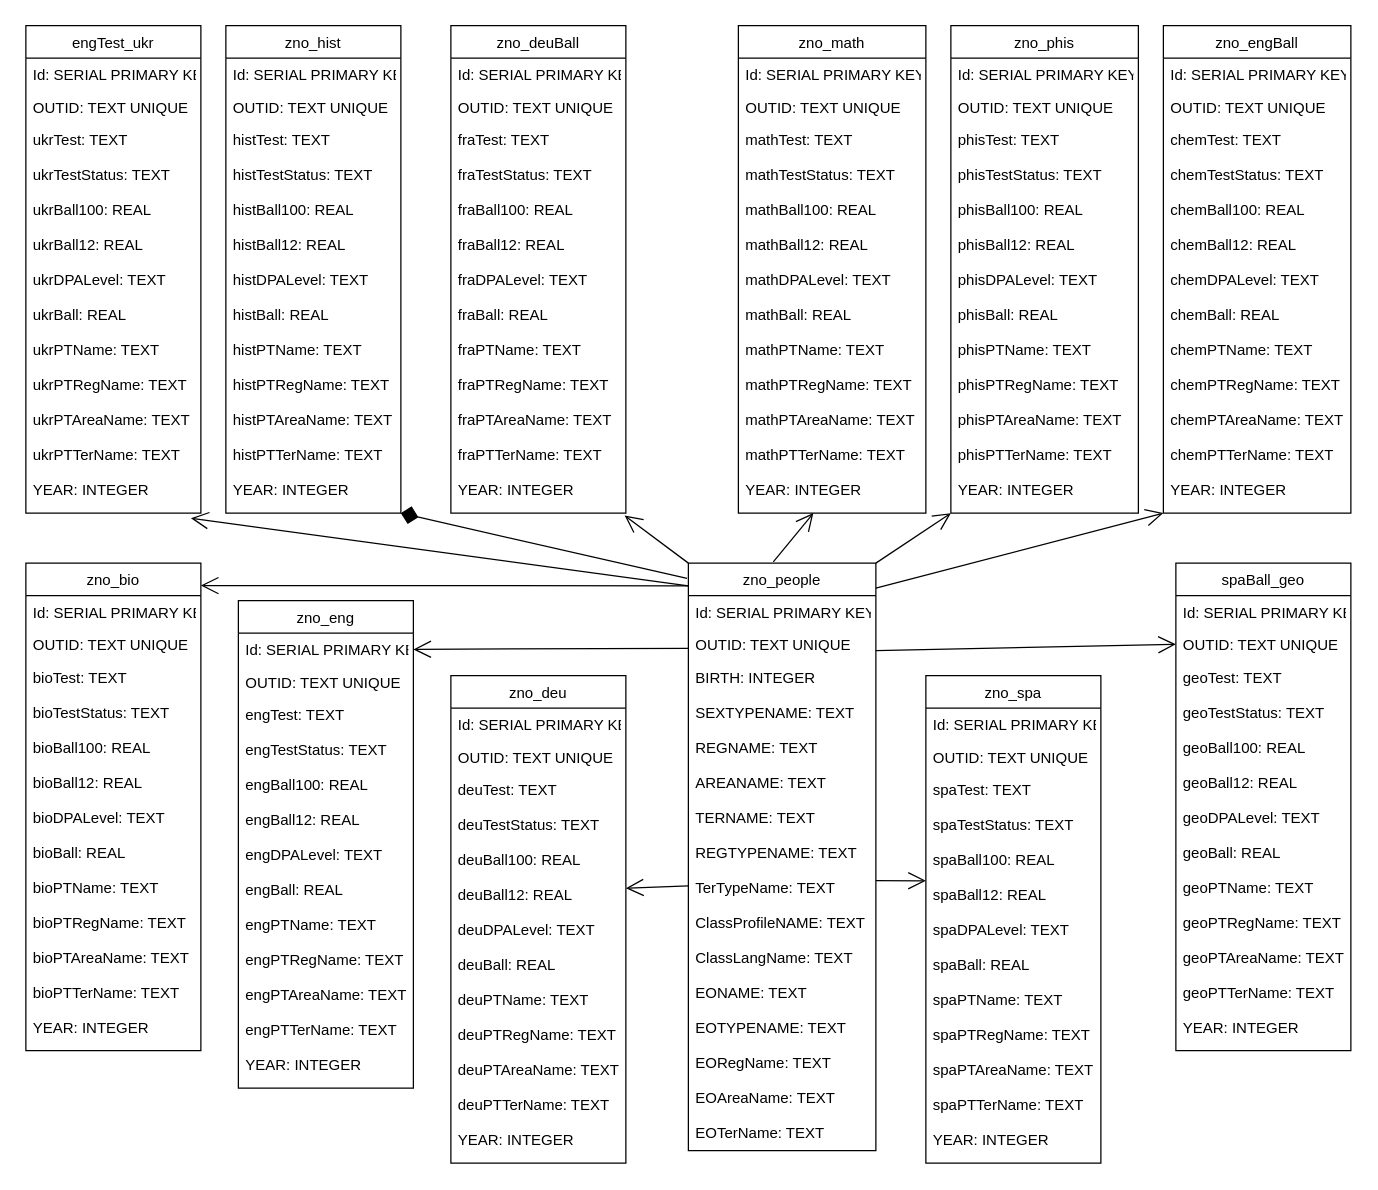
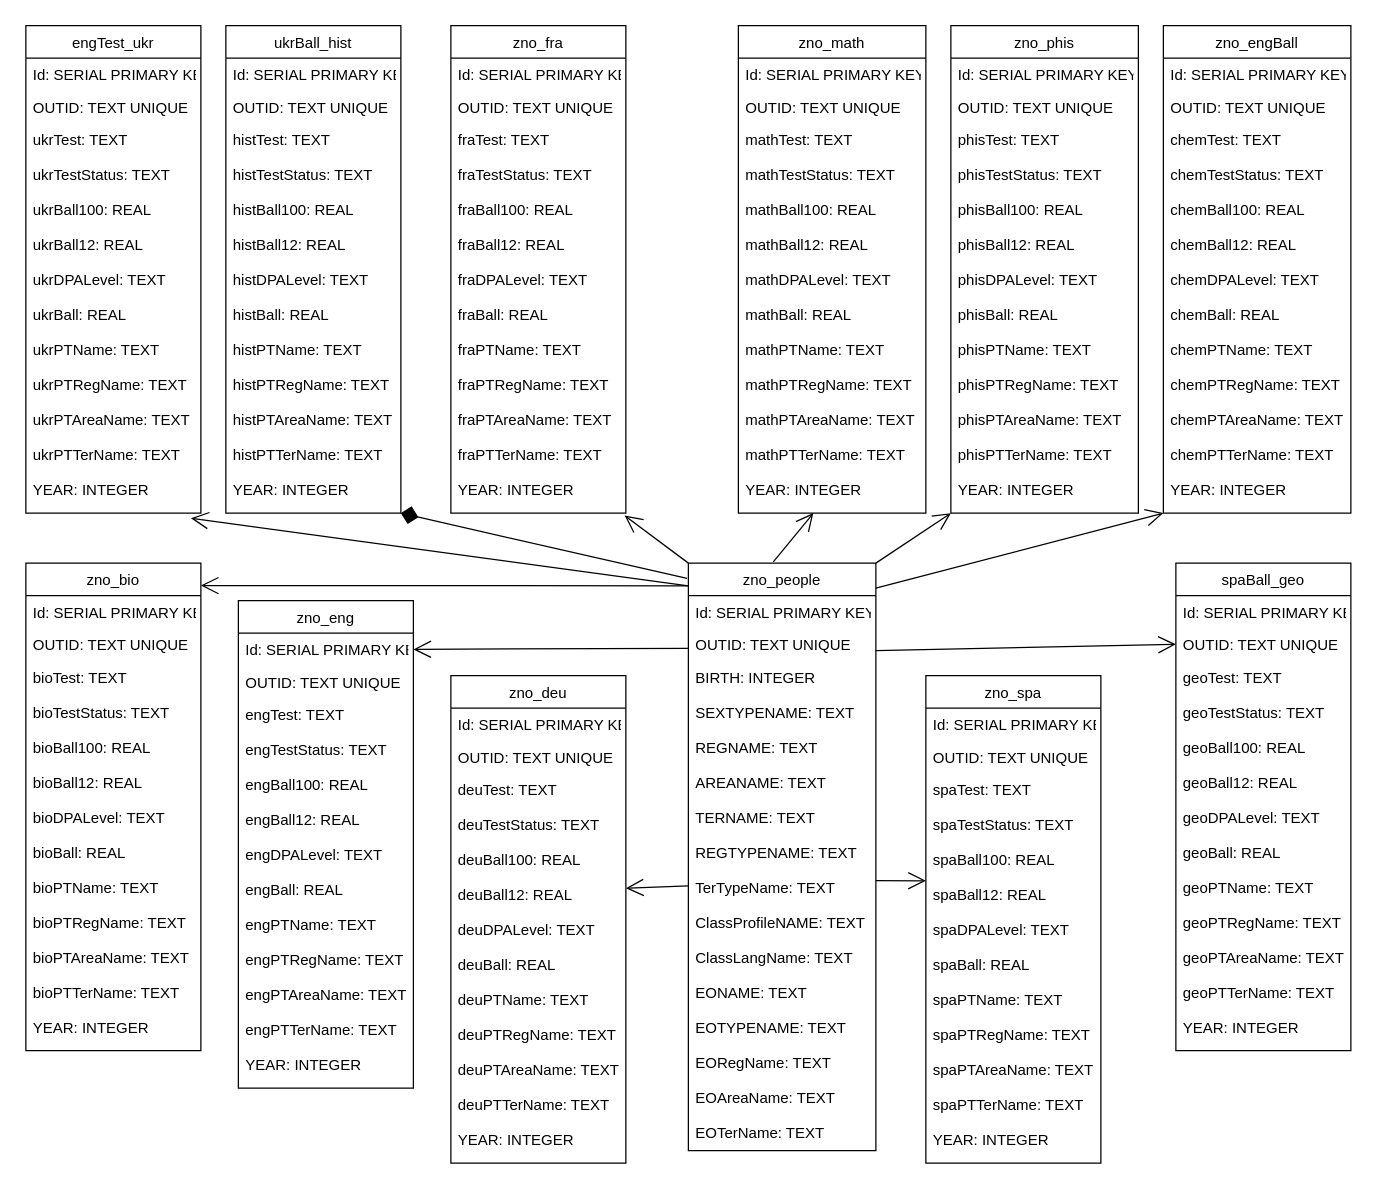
node "zno_hist": label "zno_hist" -> "ukrBall_hist"
node "zno_deuBall": label "zno_deuBall" -> "zno_fra"
